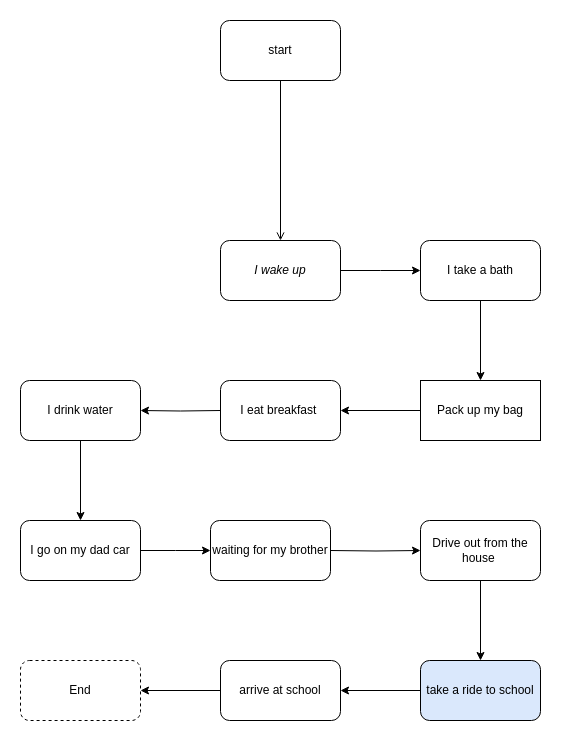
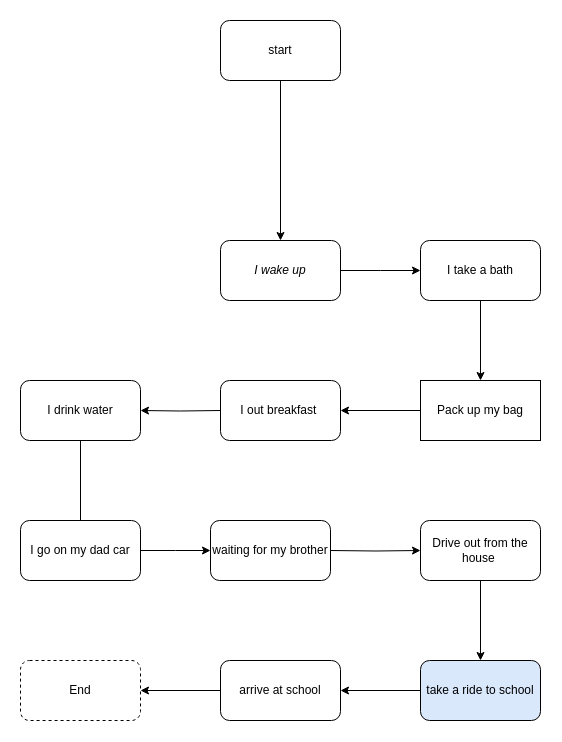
edge "start" -> "I wake up": arrowhead open -> classic
node "I eat breakfast": label "I eat breakfast" -> "I out breakfast"
edge "I drink water" -> "I go on my dad car": arrowhead classic -> none
